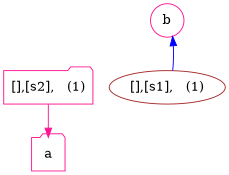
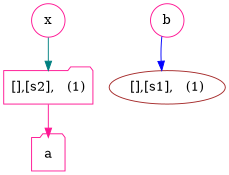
node "x": added
edge "[],[s1],   (1)" -> "b": reversed
